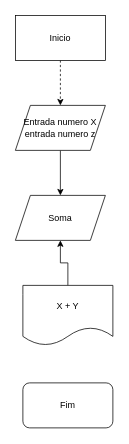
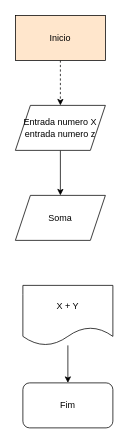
node "Inicio": fillcolor #ffffff -> #ffe6cc
edge "X + Y" -> "Soma": now "X + Y" -> "Fim"
